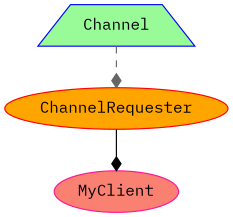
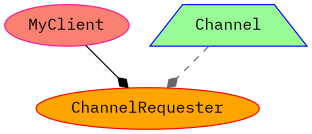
edge "ChannelRequester" -> "MyClient": reversed
